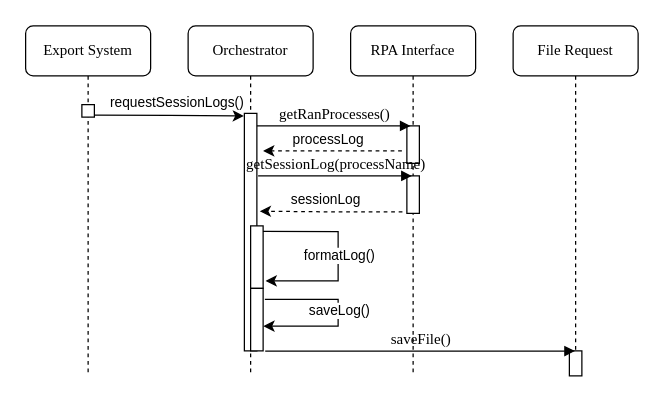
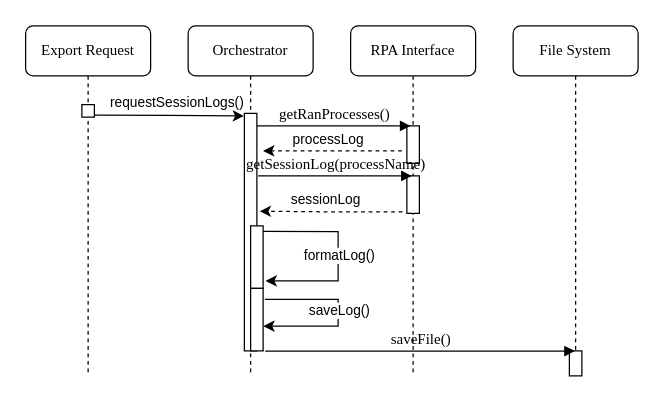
node "Export System": label "Export System" -> "Export Request"
node "File Request": label "File Request" -> "File System"
